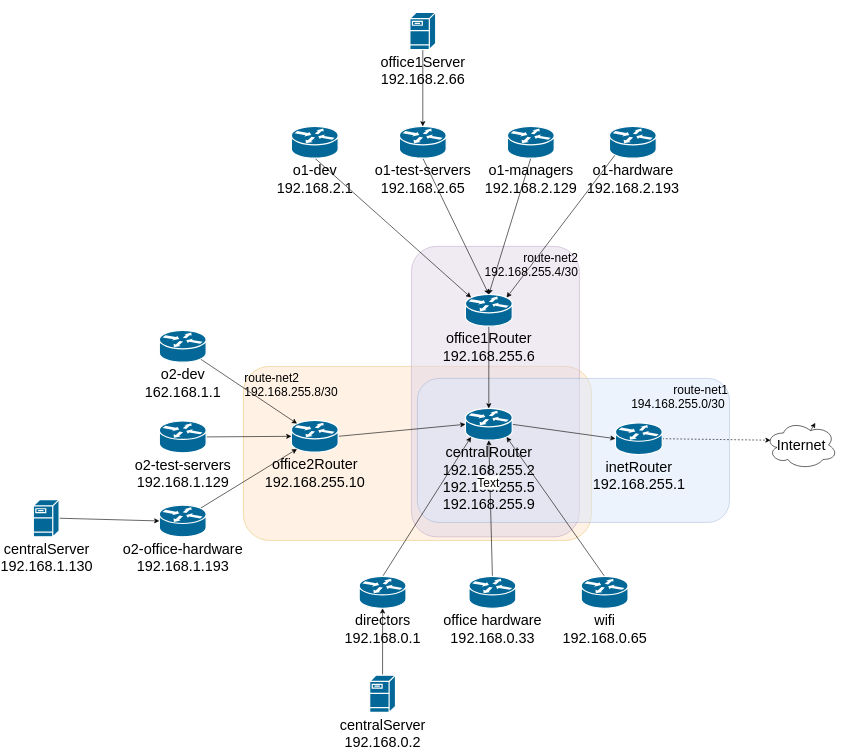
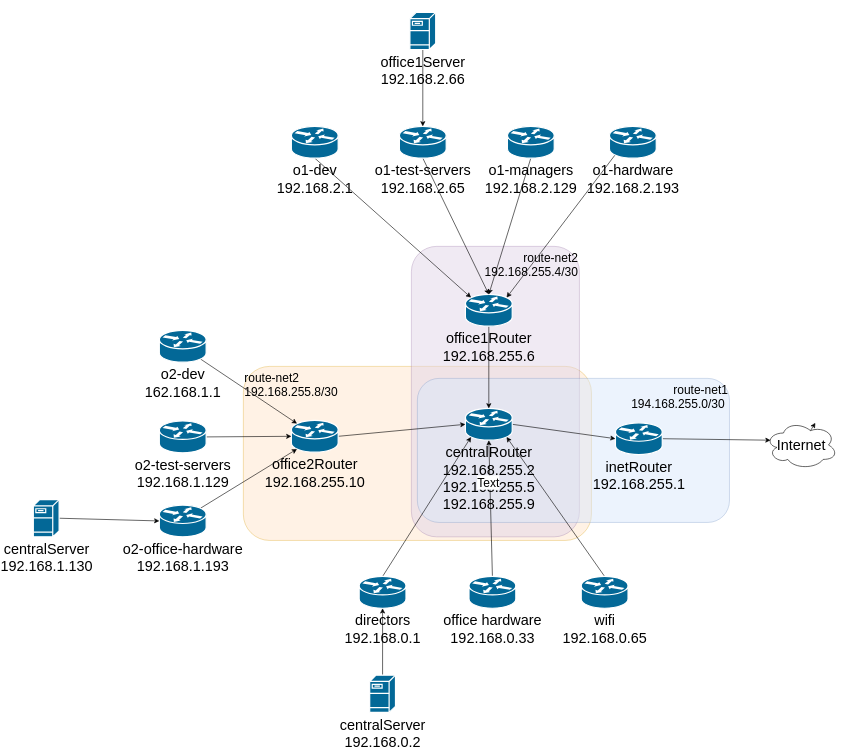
edge "inetRouter 192.168.255.1" -> "Internet": style dashed -> solid
